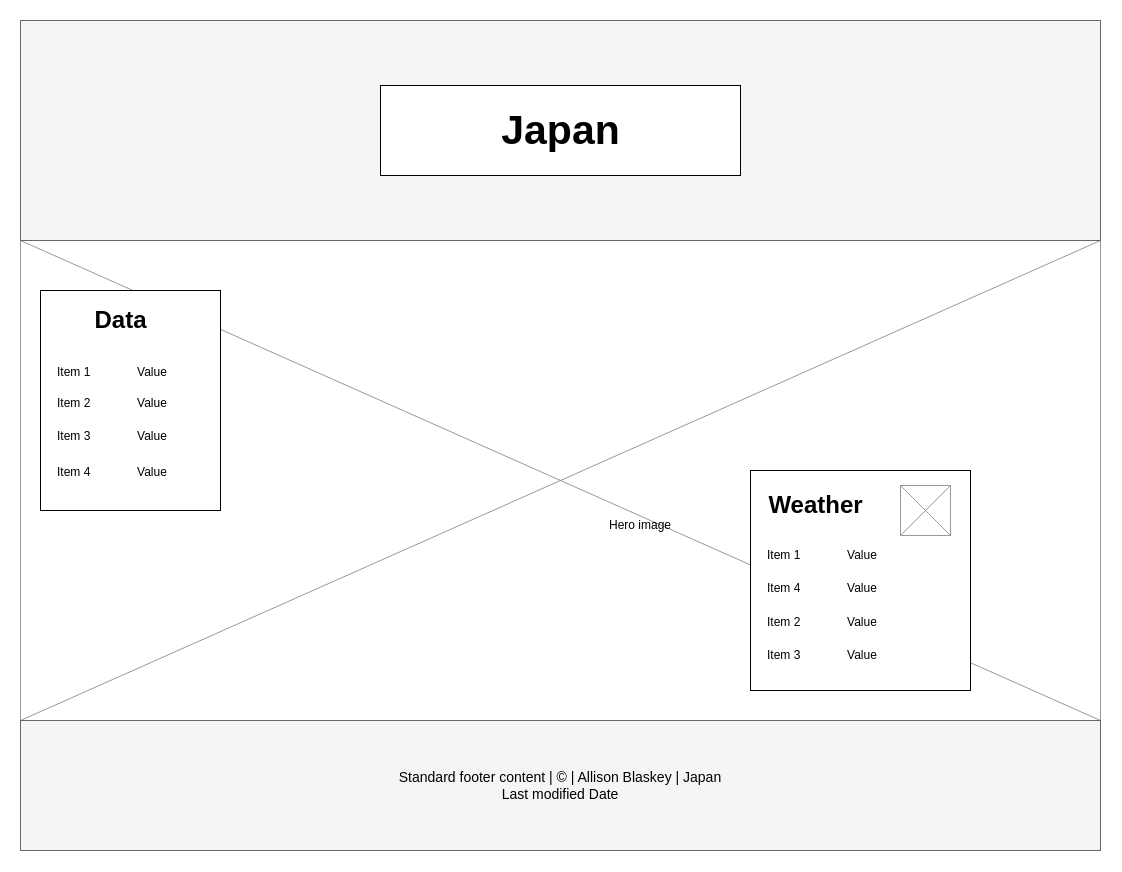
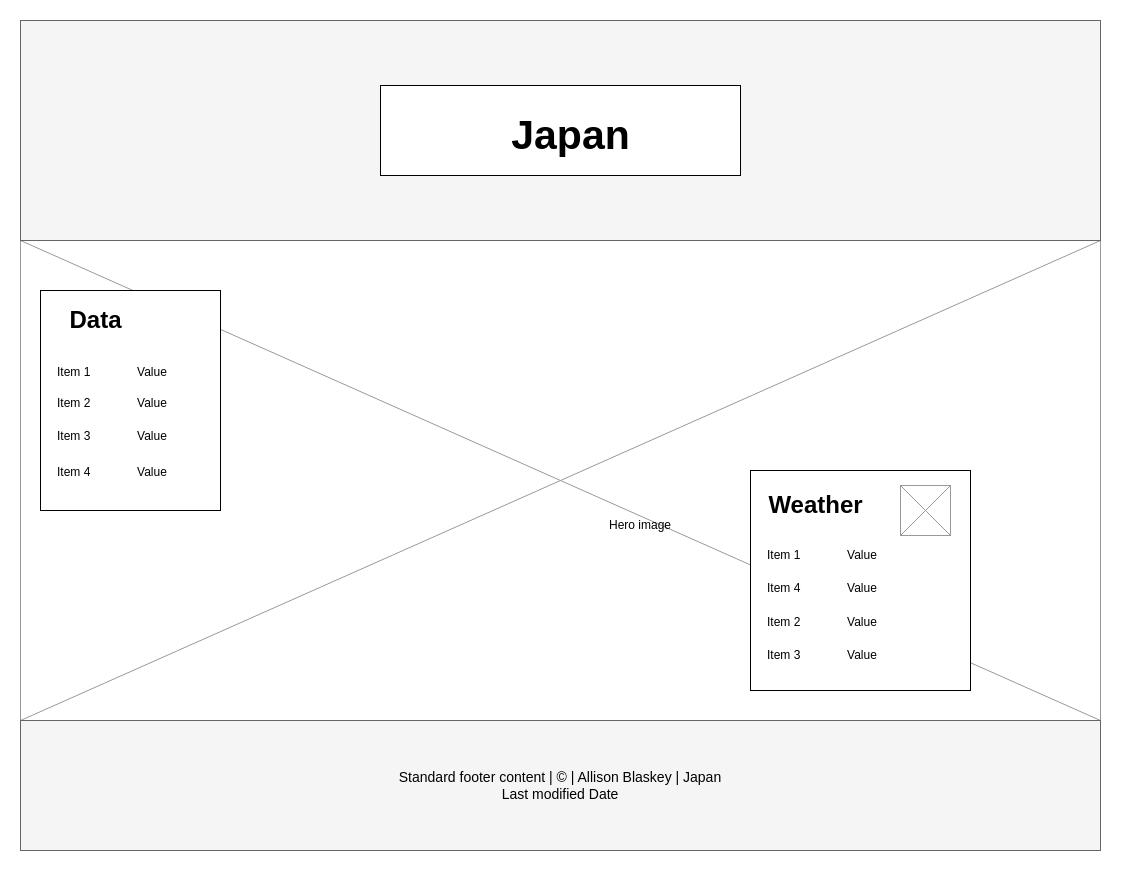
node "Japan": moved (561, 131) -> (571, 136)
node "Data": moved (121, 321) -> (96, 321)
